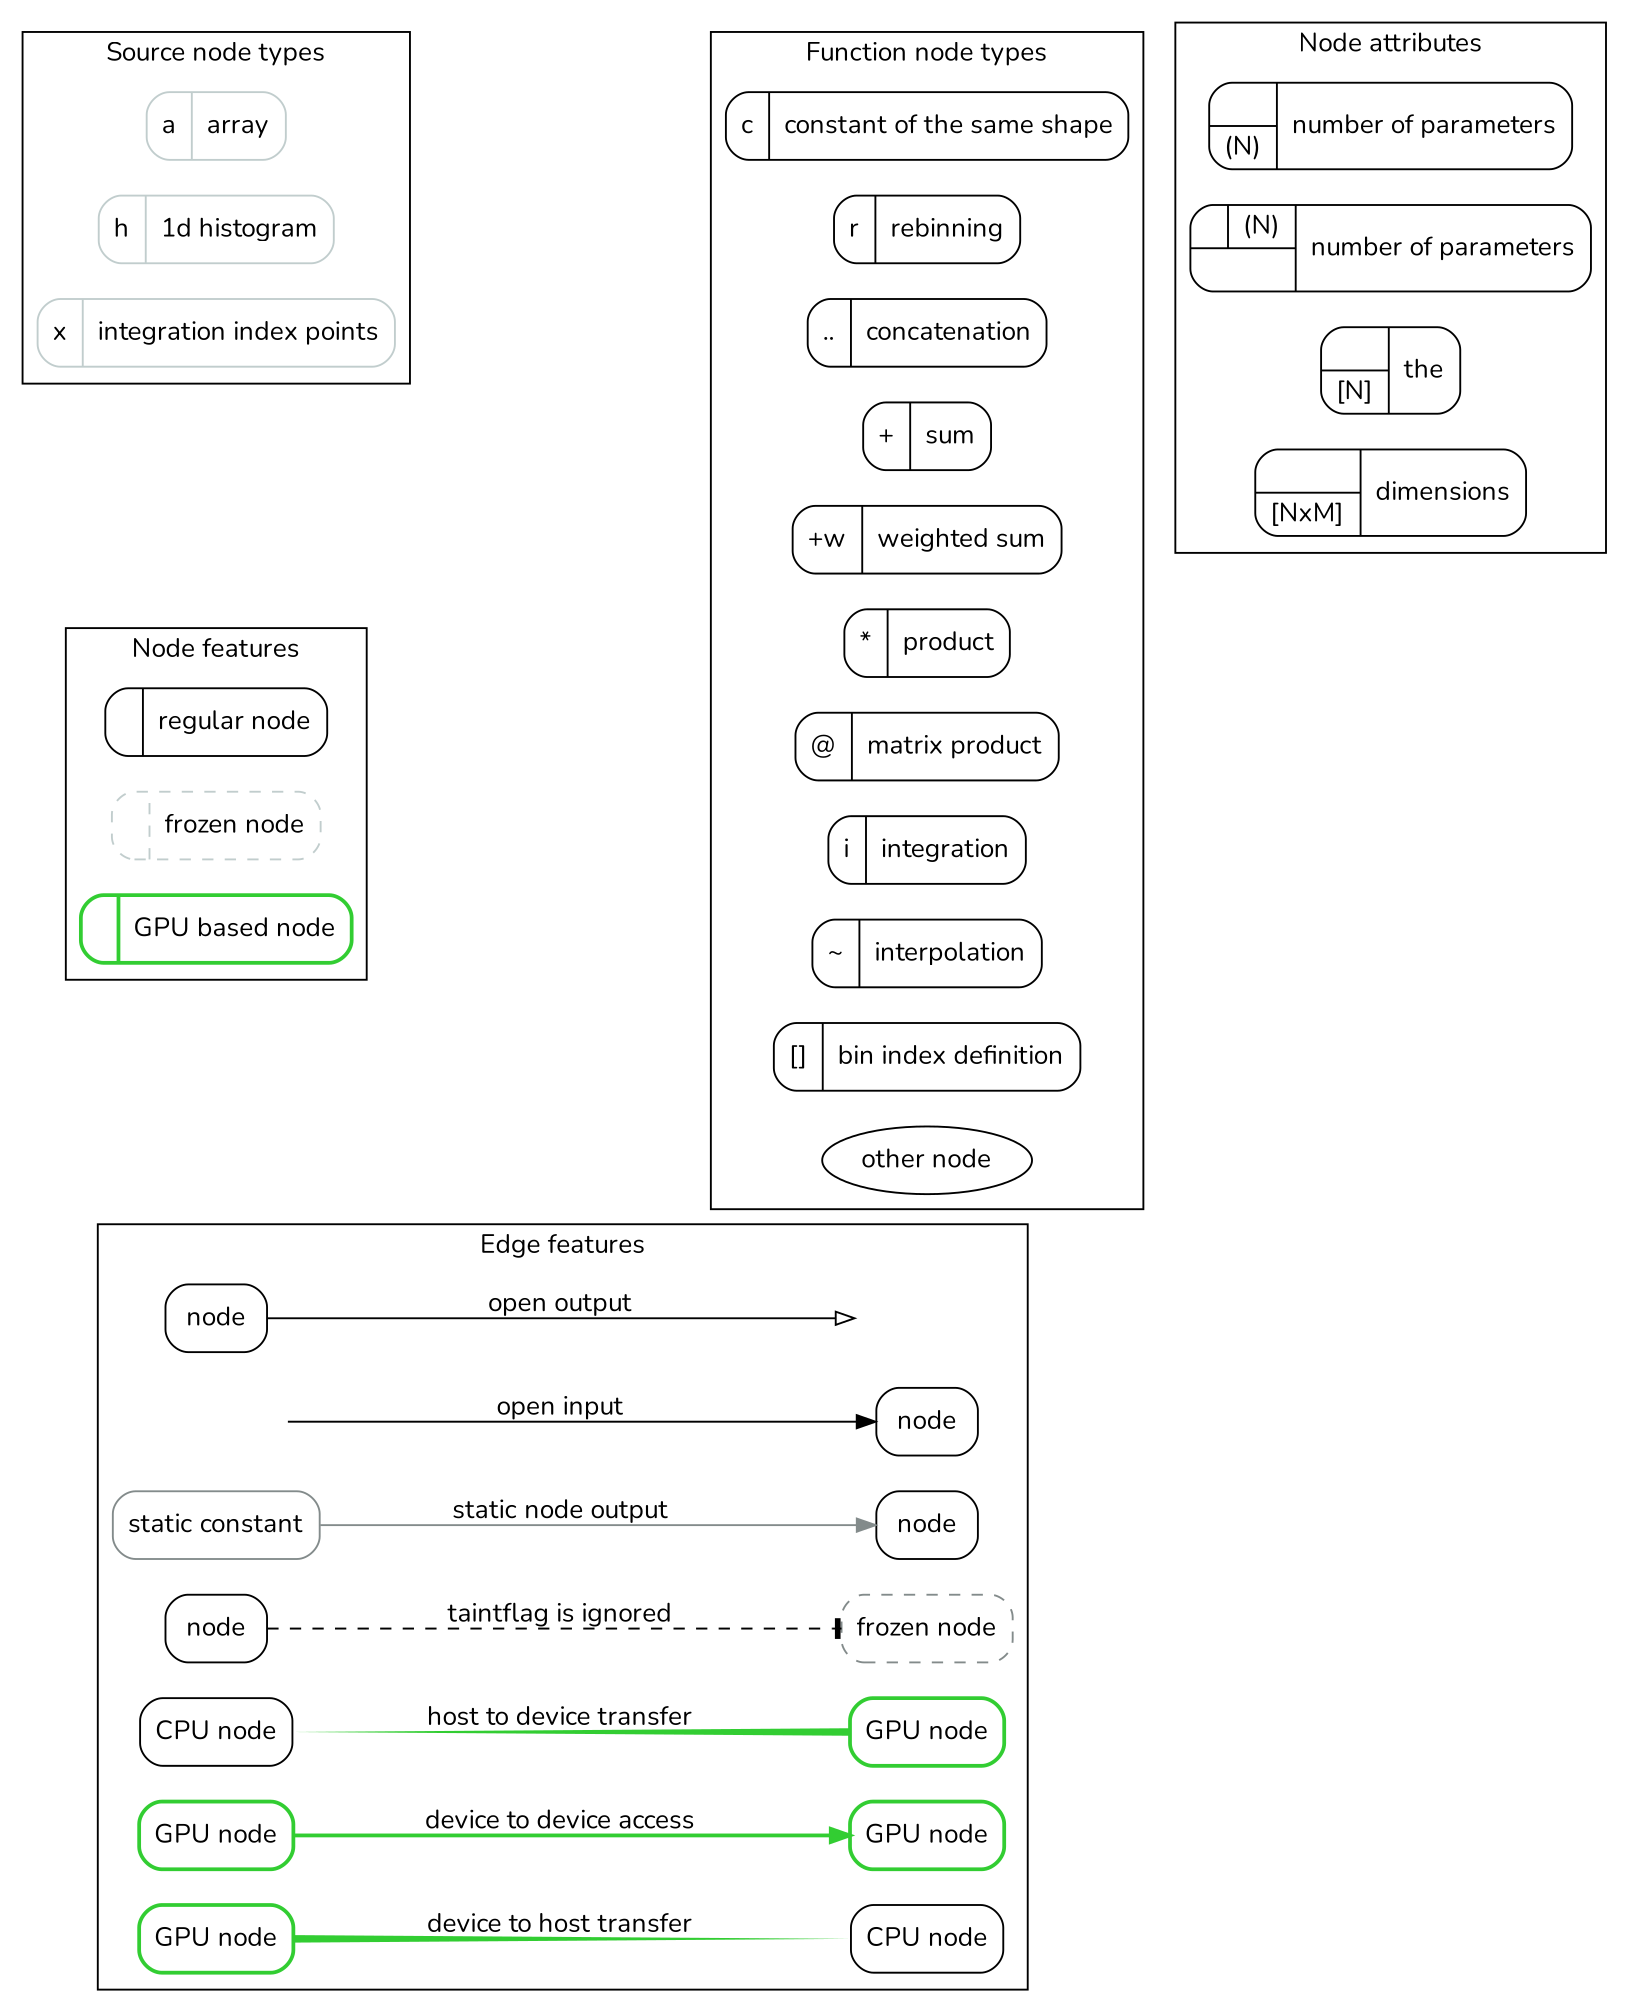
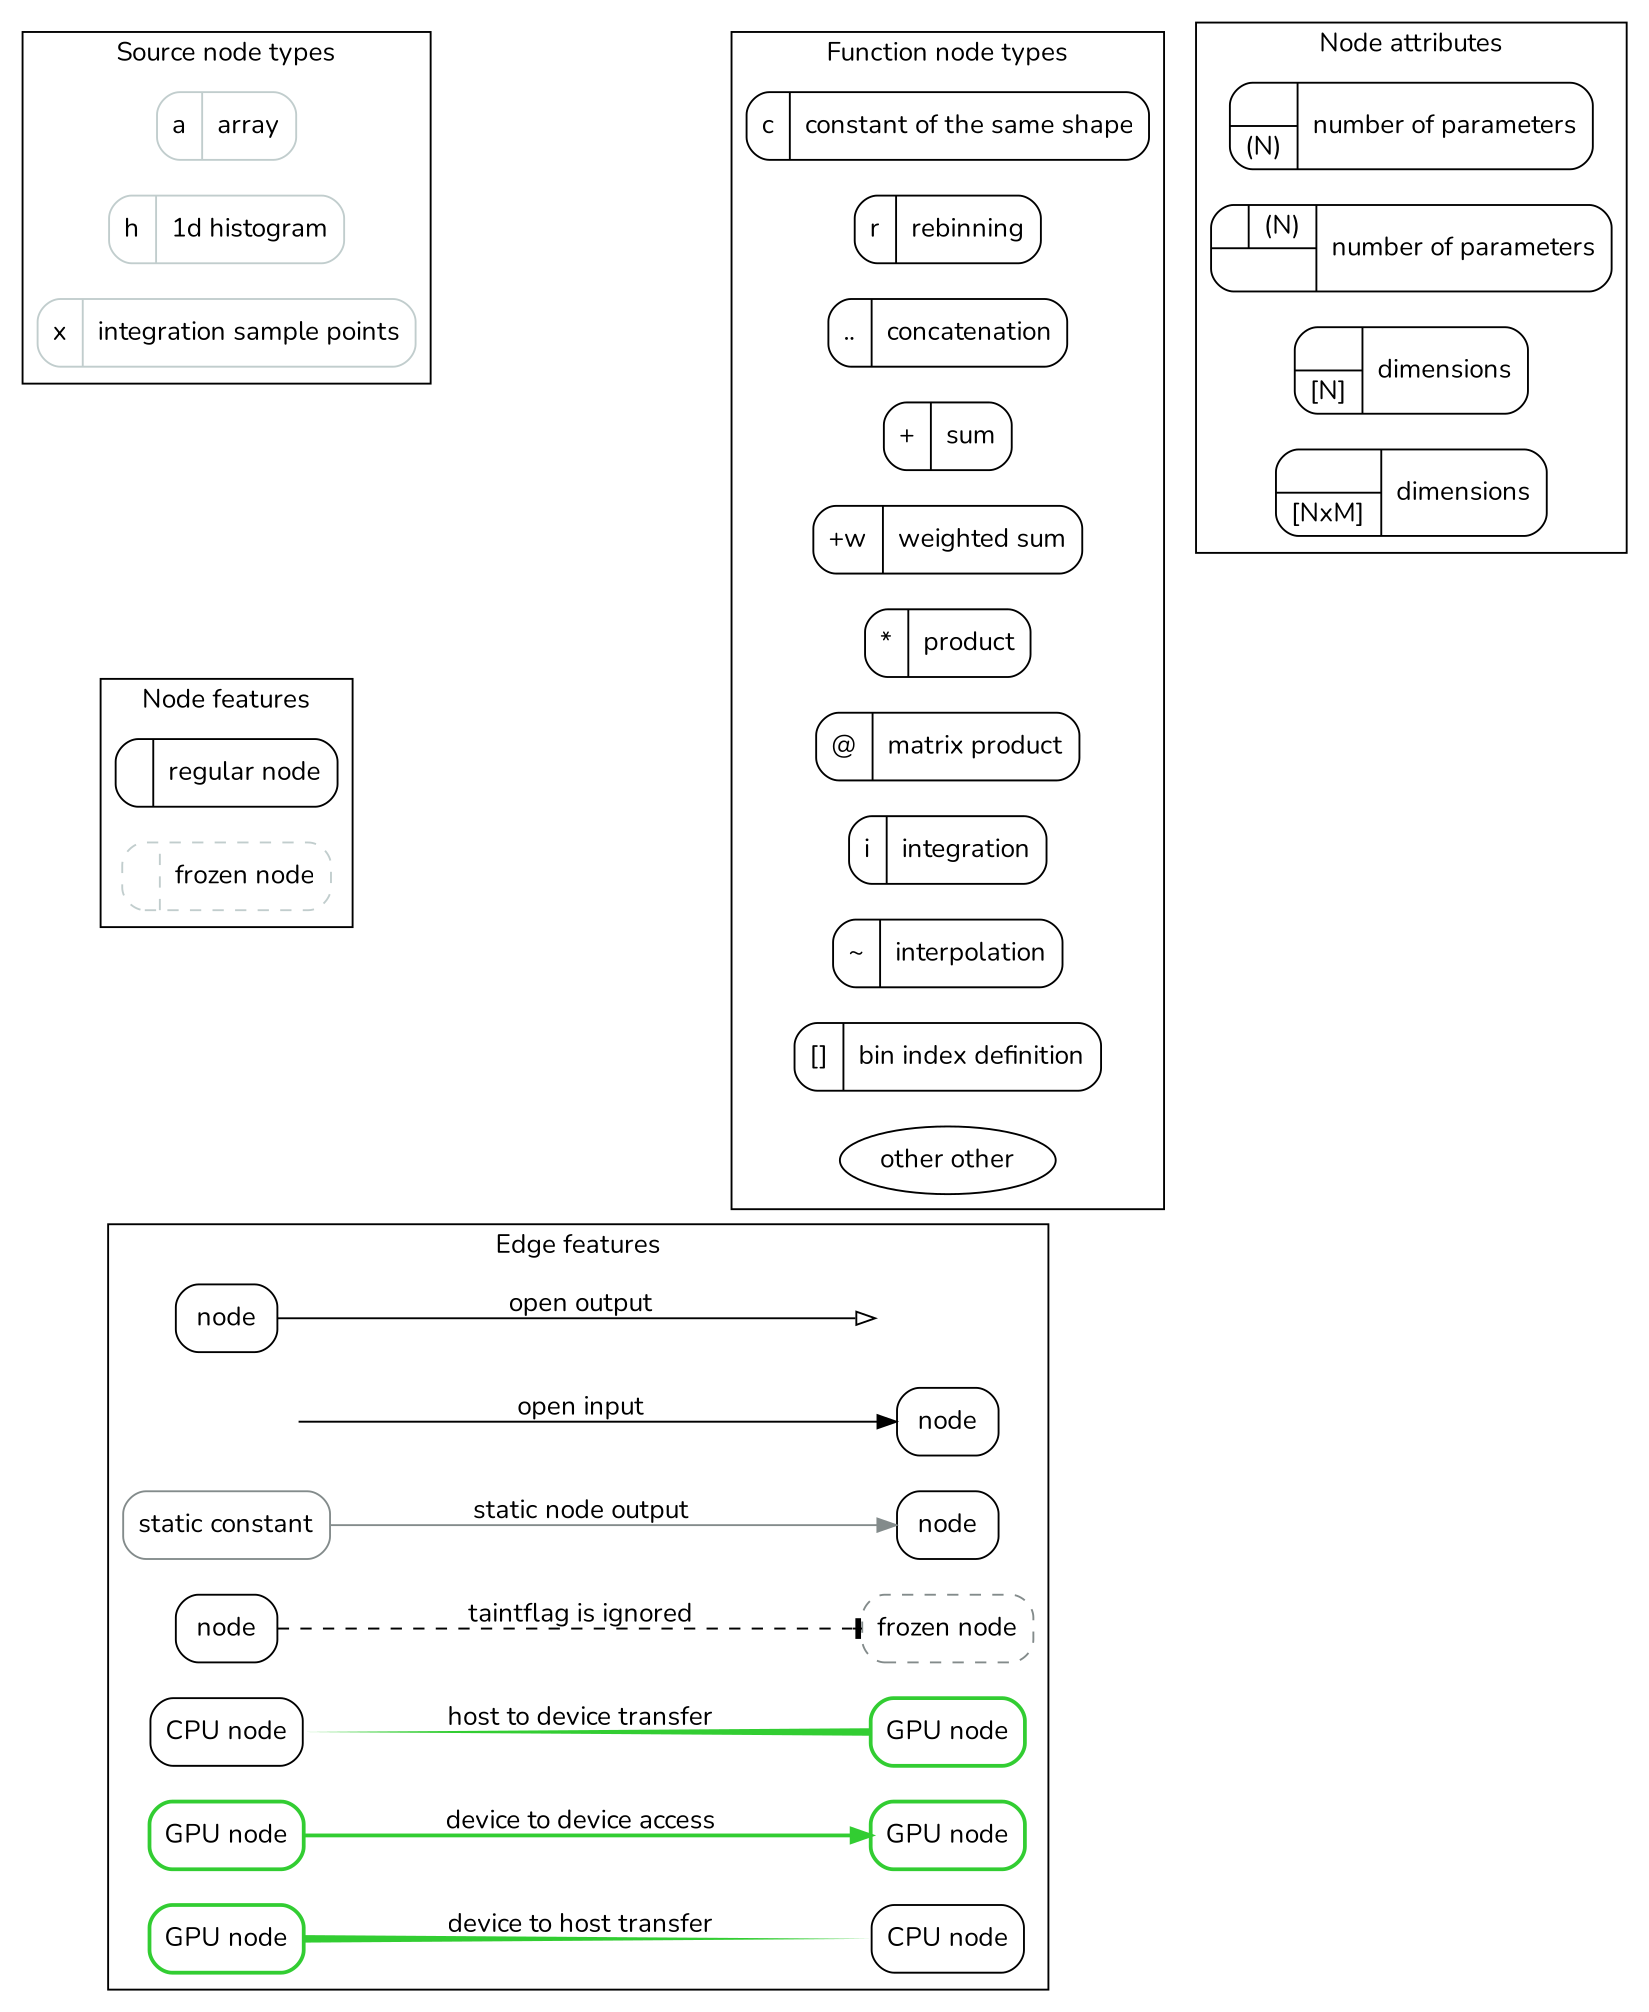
node "x": text "integration index points" -> "integration sample points"
node "[N]": text "the" -> "dimensions"
node "GPU based node": removed
node "other node": label "other node" -> "other other"
